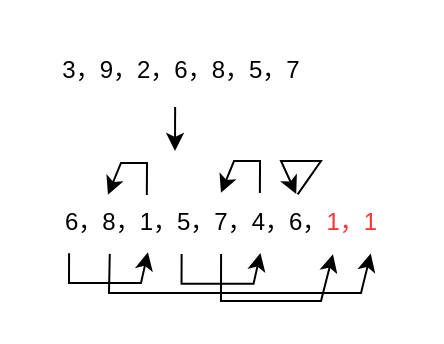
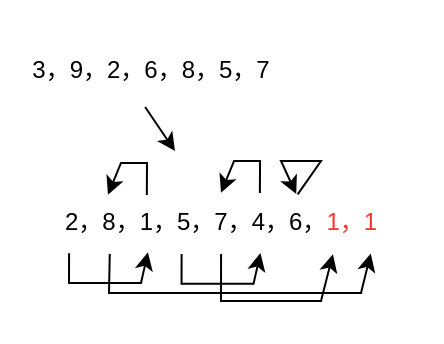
node "3，9，2，6，8，5，7": moved (181, 71) -> (151, 71)
node "6，8，1，5，7，4，6，1，1": label "6，8，1，5，7，4，6，1，1" -> "2，8，1，5，7，4，6，1，1"
